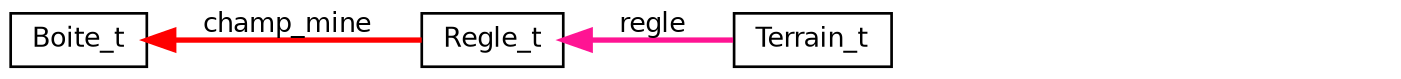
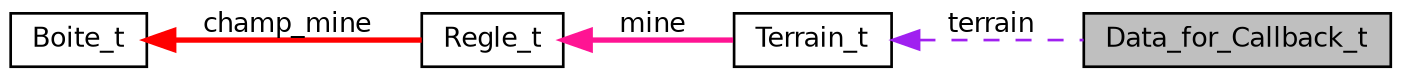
edge "Terrain_t" -> "Regle_t": label " regle" -> " mine"
node "Data_for_Callback_t": added
